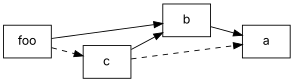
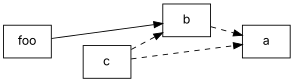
edge "b" -> "a": style solid -> dashed
edge "c" -> "b": style solid -> dashed
edge "foo" -> "c": removed
